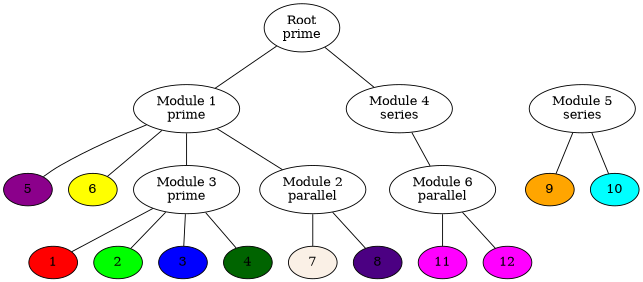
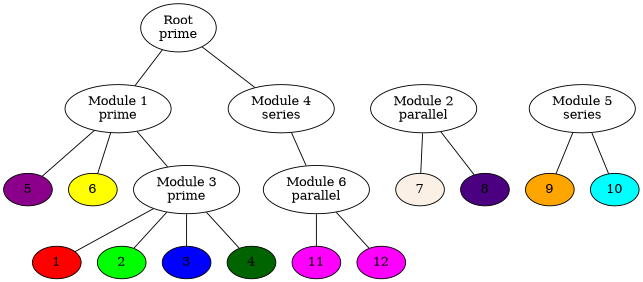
edge "Module 1 prime" -- "Module 2 parallel": removed
